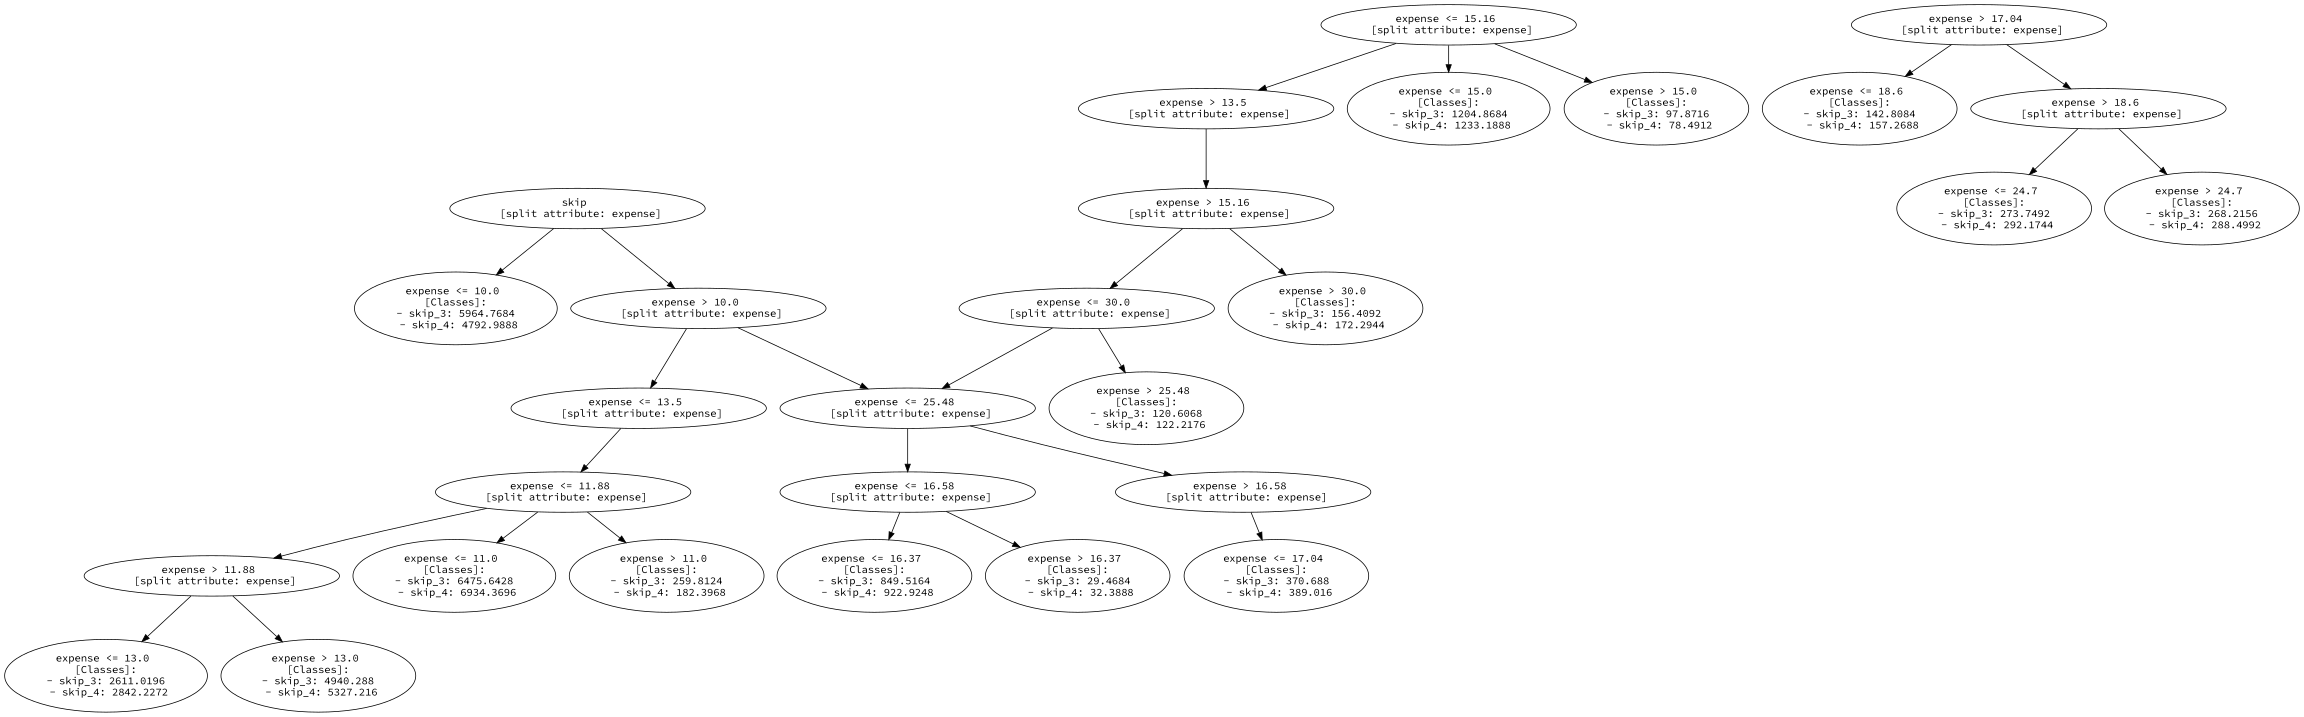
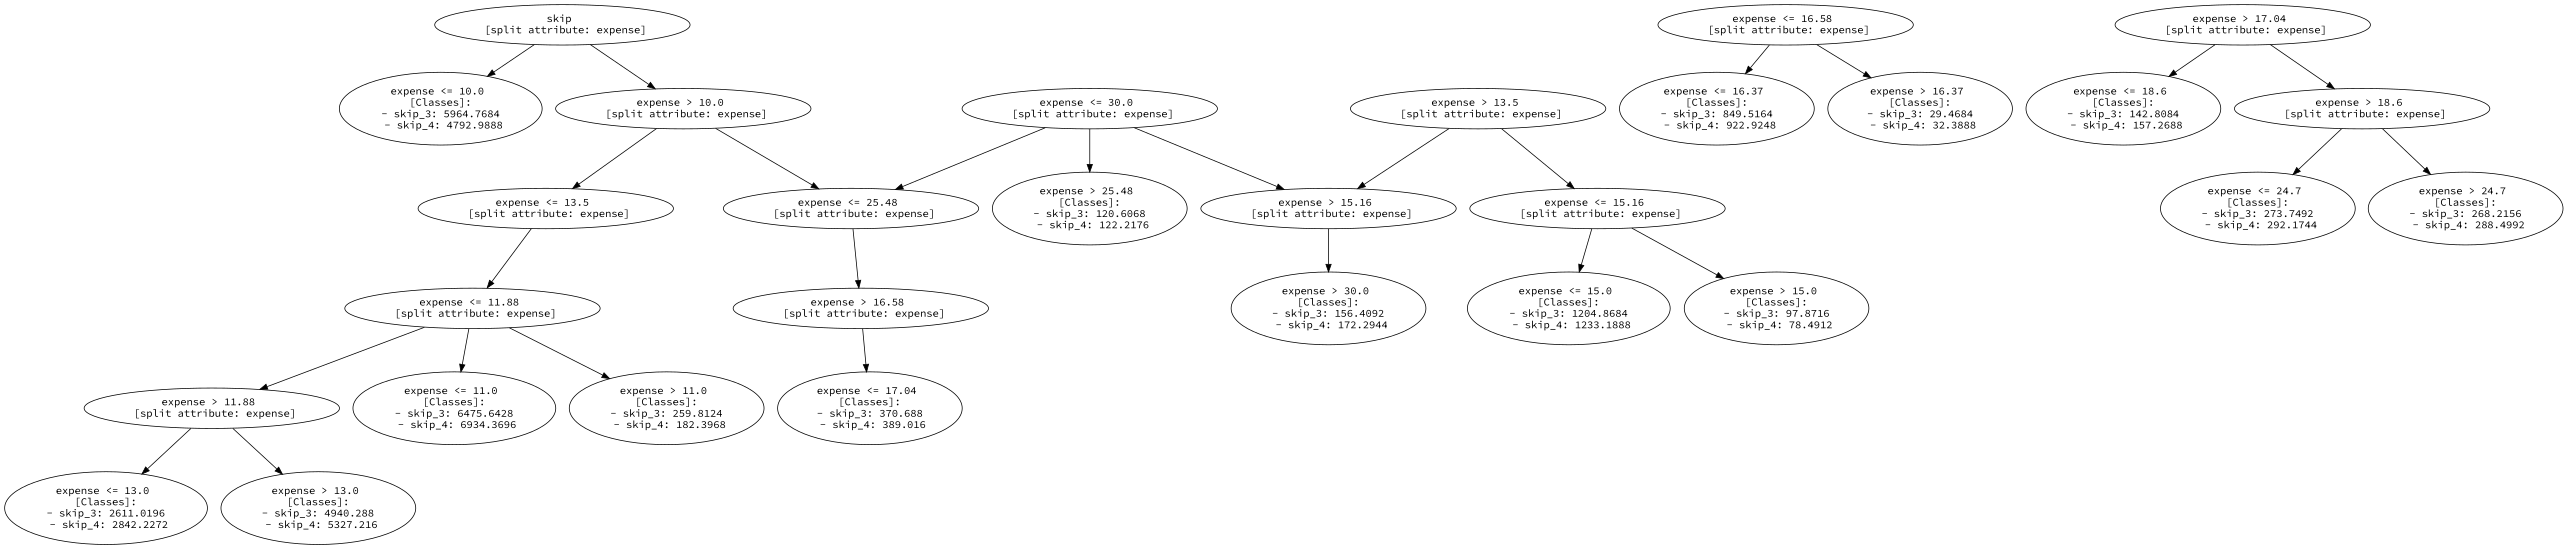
edge "expense <= 15.16 [split attribute: expense]" -> "expense > 13.5 [split attribute: expense]": reversed
edge "expense > 15.16 [split attribute: expense]" -> "expense <= 30.0 [split attribute: expense]": reversed
edge "expense <= 25.48 [split attribute: expense]" -> "expense <= 16.58 [split attribute: expense]": removed
